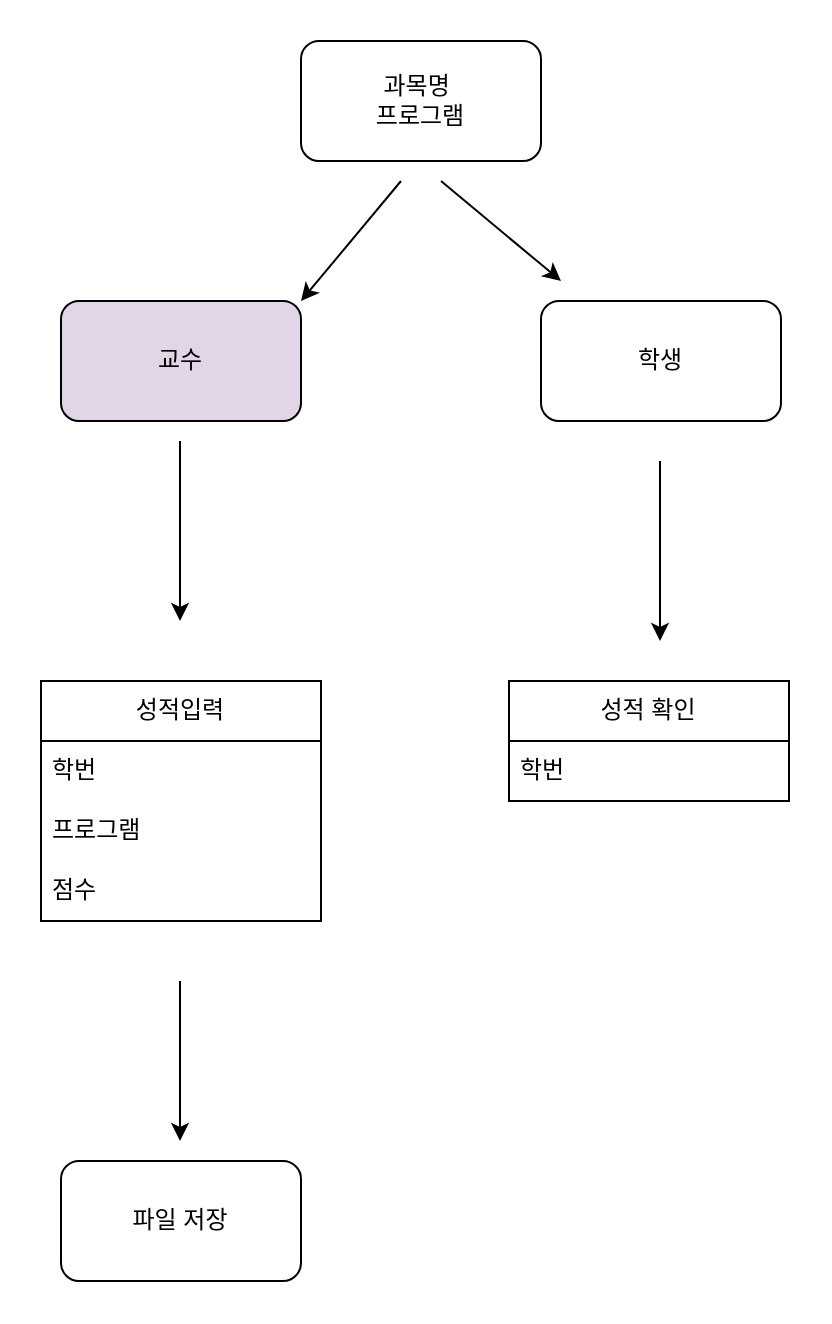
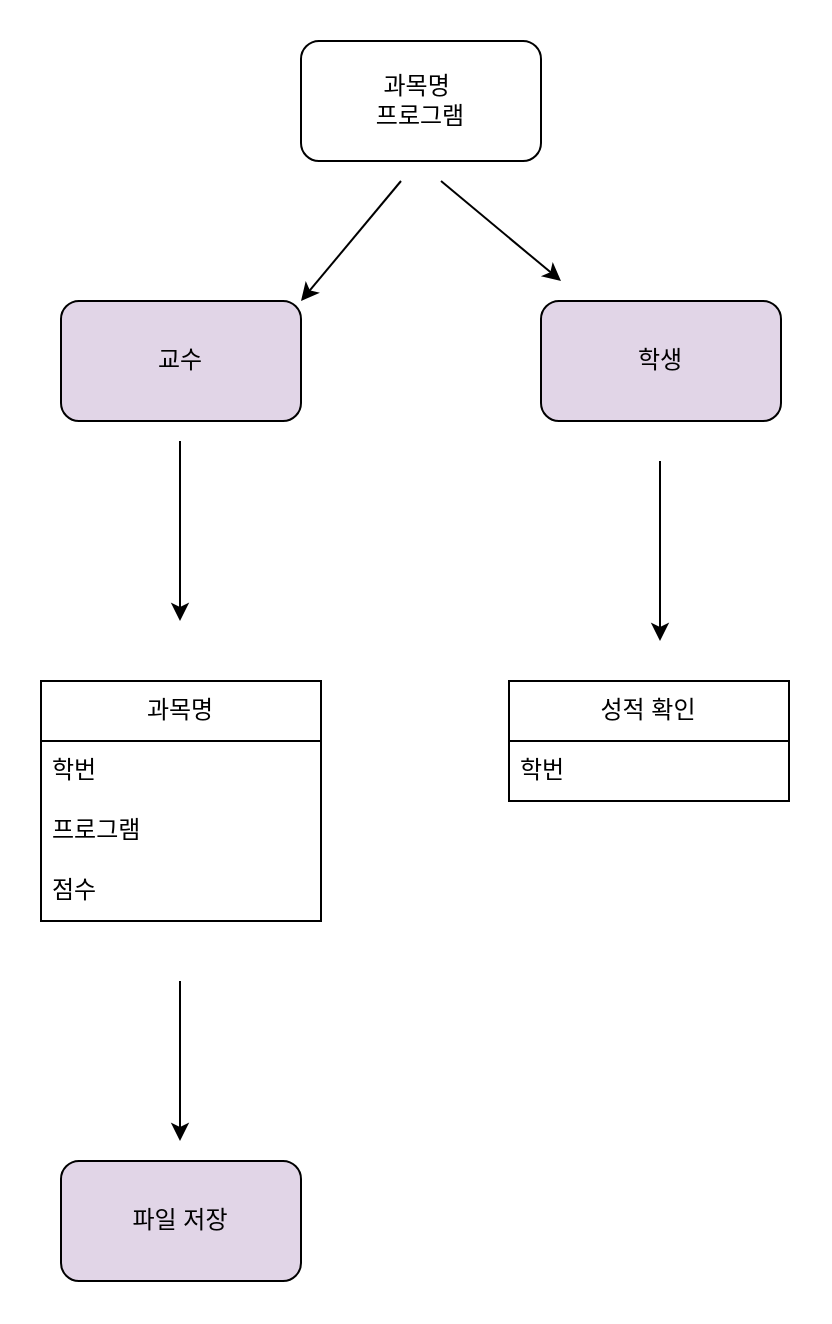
node "학생": fillcolor #ffffff -> #e1d5e7
node "성적입력": label "성적입력" -> "과목명"
node "파일 저장": fillcolor #ffffff -> #e1d5e7
